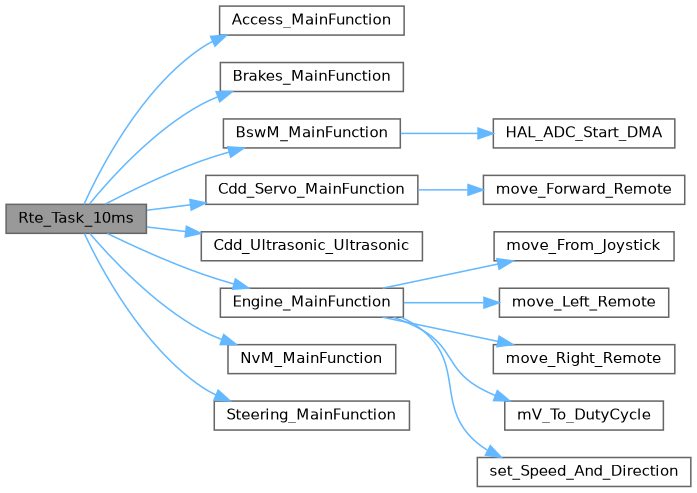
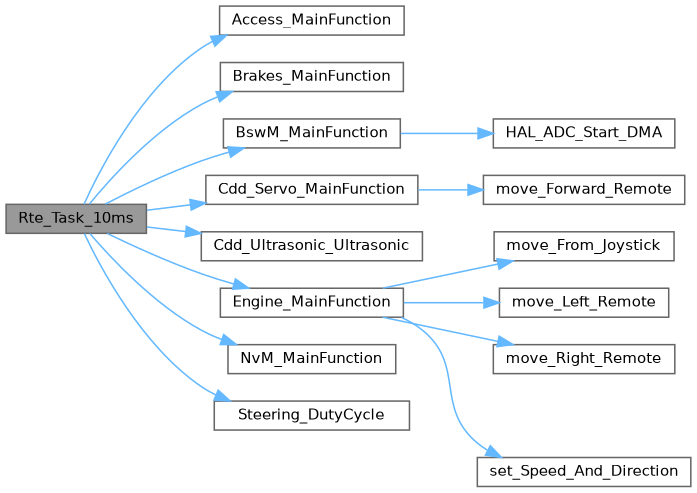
node "Steering_MainFunction": label "Steering_MainFunction" -> "Steering_DutyCycle"
node "mV_To_DutyCycle": removed
